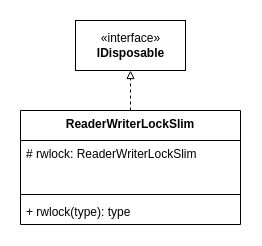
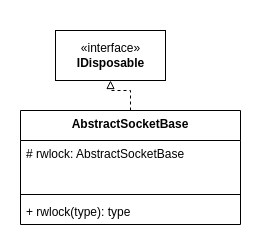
node "«interface» IDisposable": moved (131, 46) -> (111, 56)
node "ReaderWriterLockSlim": label "ReaderWriterLockSlim" -> "AbstractSocketBase"
node "# rwlock: ReaderWriterLockSlim": label "# rwlock: ReaderWriterLockSlim" -> "# rwlock: AbstractSocketBase"
